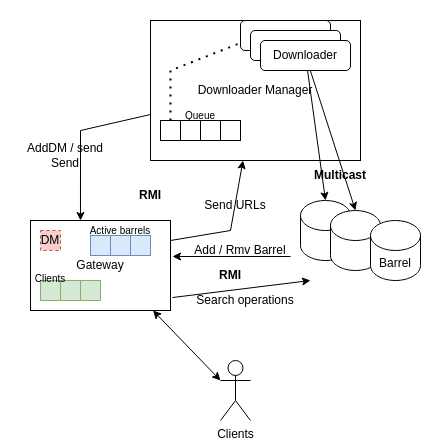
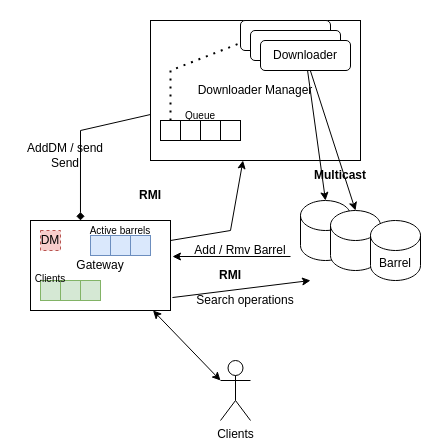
node "Send URLs": removed
edge "Downloader Manager" -> "Gateway": arrowhead classic -> diamond
